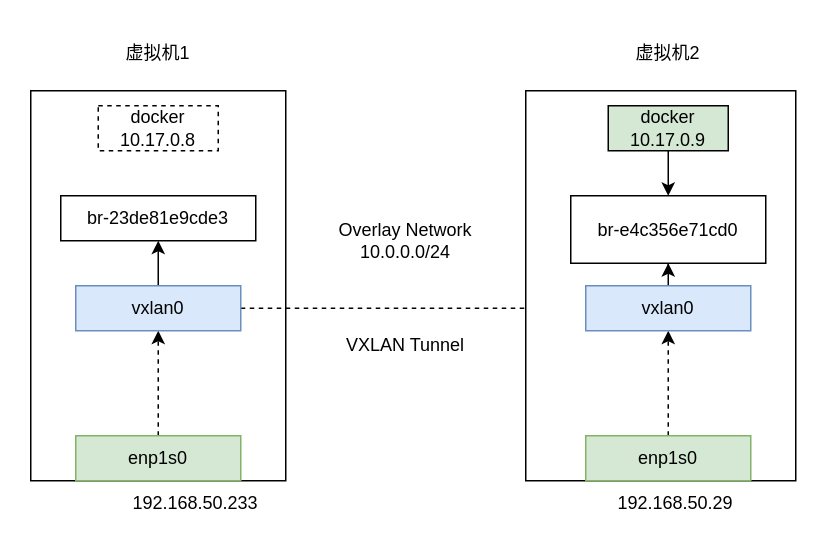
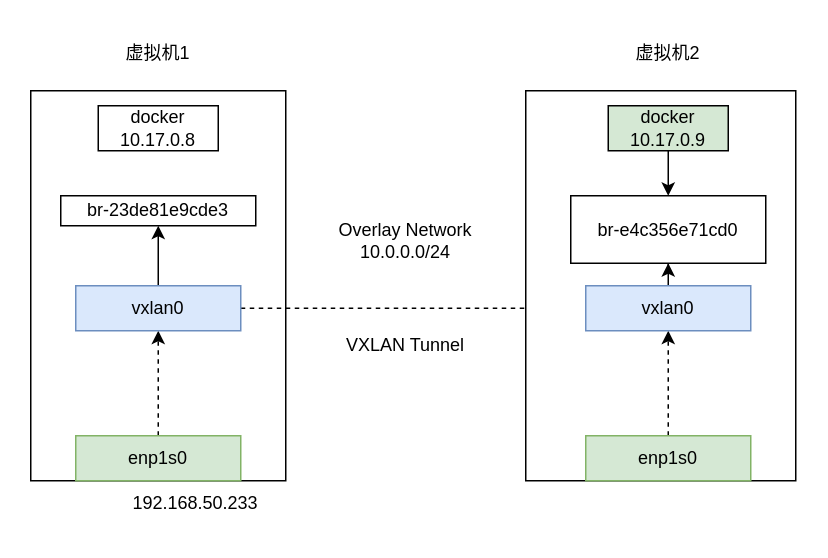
node "docker 10.17.0.8": style dashed -> solid
node "br-23de81e9cde3": size 195x45 -> 195x30
node "192.168.50.29": removed
